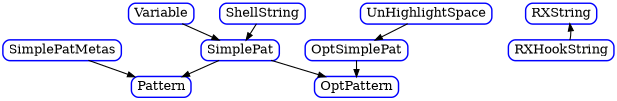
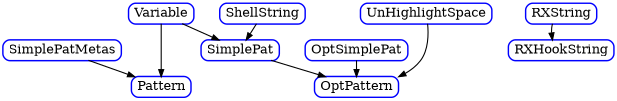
edge "UnHighlightSpace" -> "OptSimplePat": now "UnHighlightSpace" -> "OptPattern"
edge "RXHookString" -> "RXString": reversed
edge "SimplePat" -> "Pattern": now "Variable" -> "Pattern"
